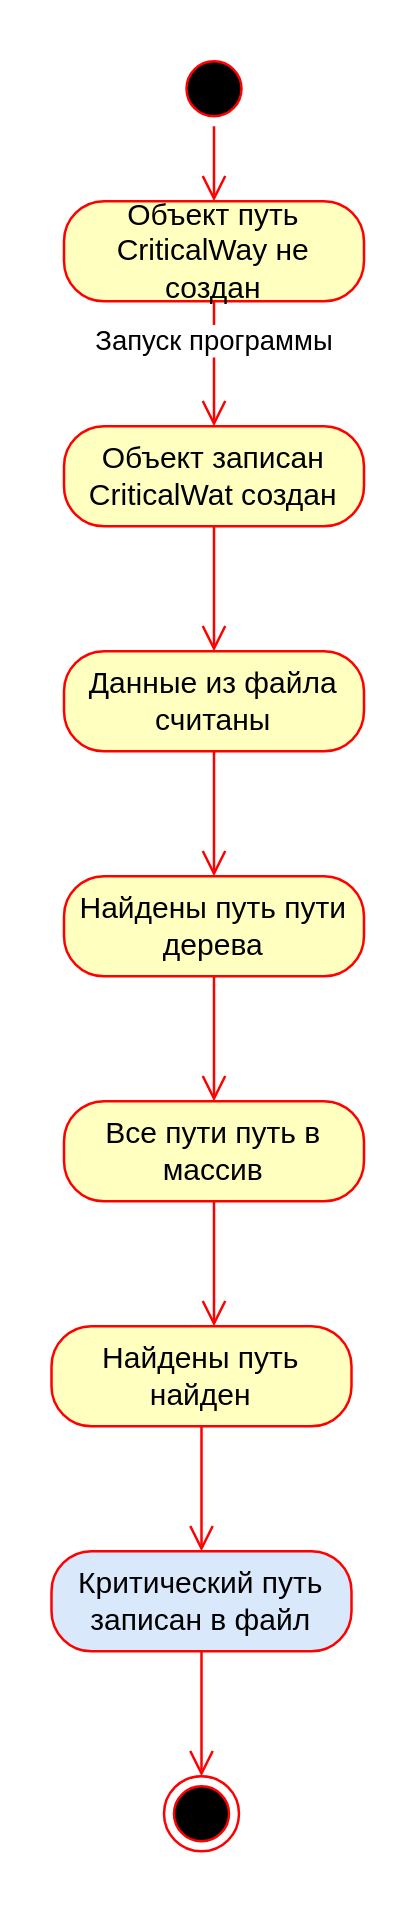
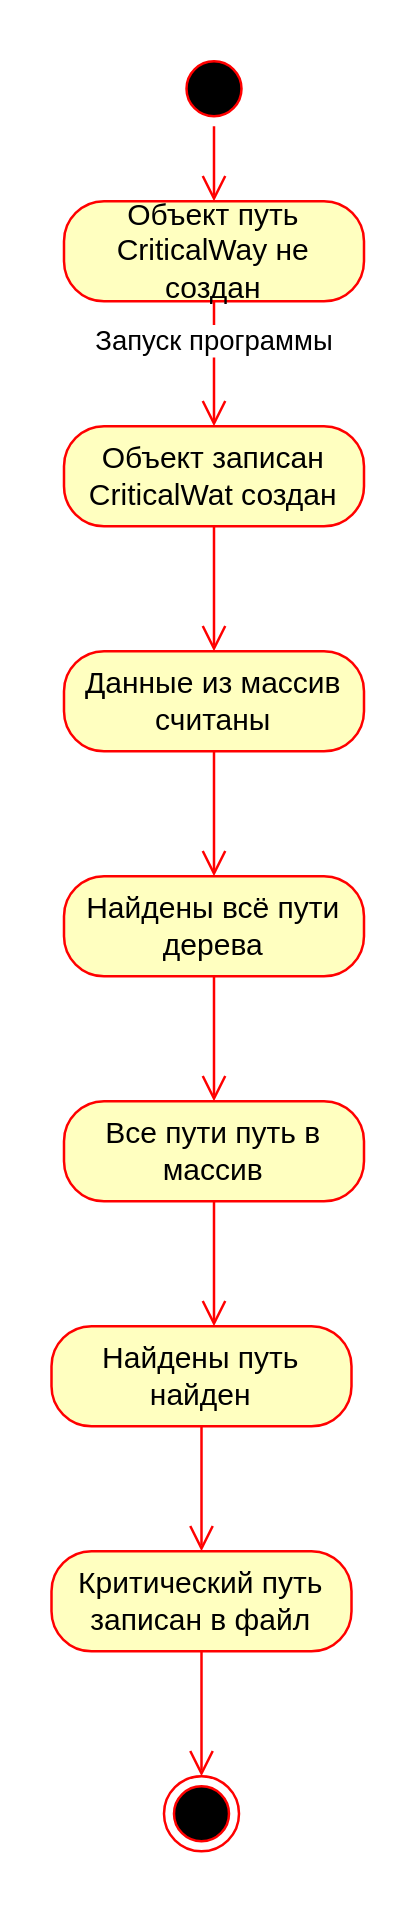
node "Данные из файла считаны": label "Данные из файла считаны" -> "Данные из массив считаны"
node "Найдены путь пути дерева": label "Найдены путь пути дерева" -> "Найдены всё пути дерева"
node "Критический путь записан в файл": fillcolor #dae8fc -> #ffffc0
